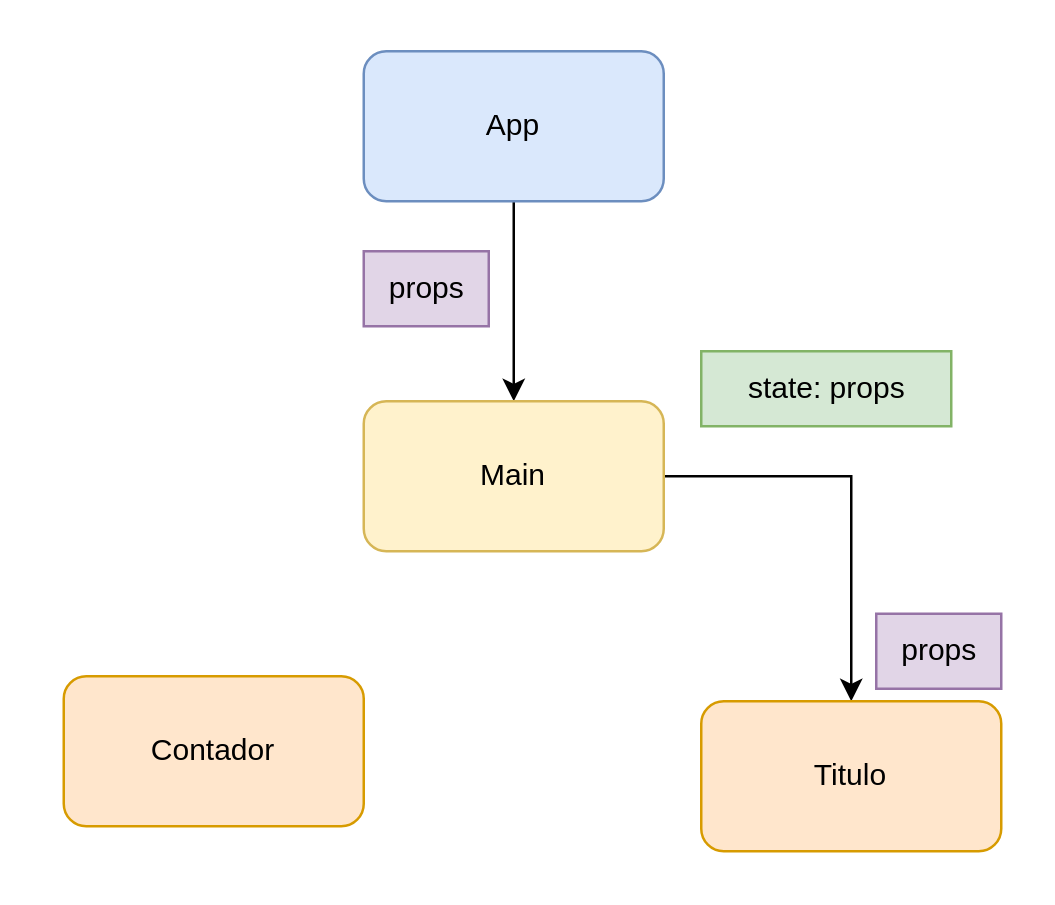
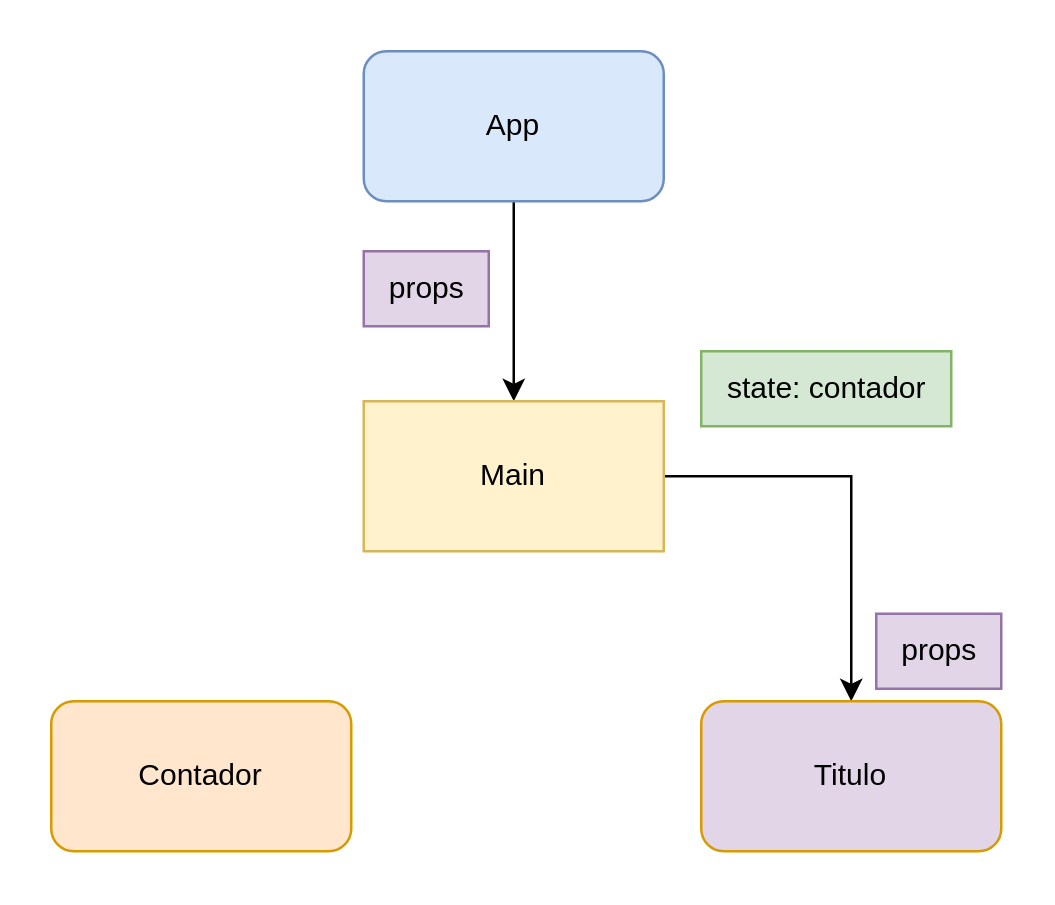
node "state: props": label "state: props" -> "state: contador"
node "Main": shape rounded rectangle -> rectangle
node "Contador": moved (214, 751) -> (201, 776)
node "Titulo": fillcolor #ffe6cc -> #e1d5e7
